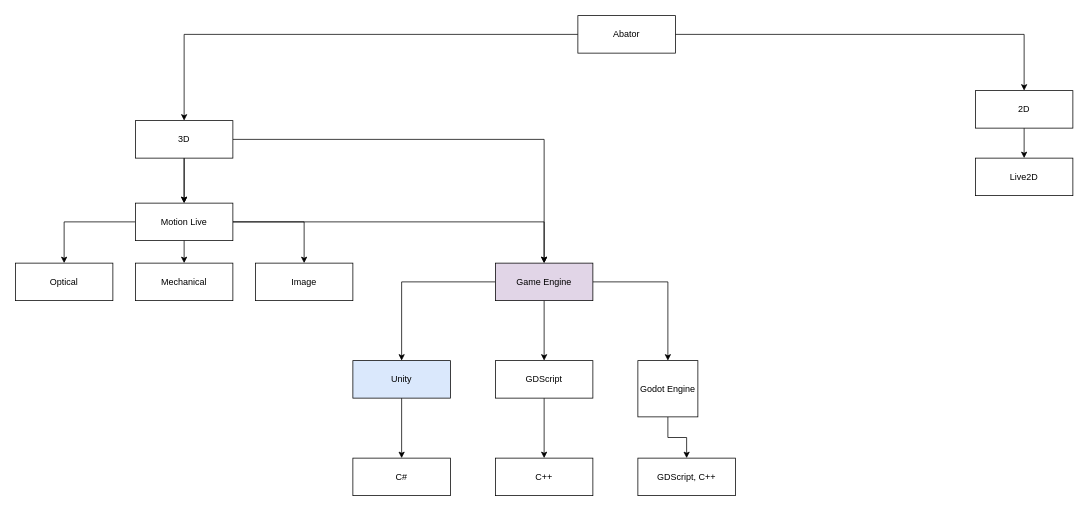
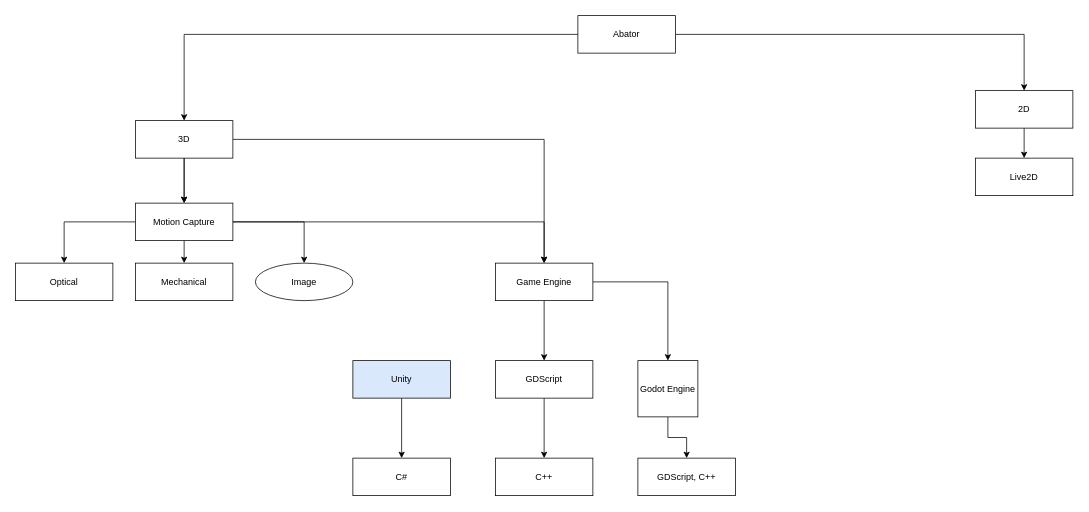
node "Motion Live": label "Motion Live" -> "Motion Capture"
node "Image": shape rectangle -> ellipse
node "Game Engine": fillcolor #e1d5e7 -> #ffffff
edge "Game Engine" -> "Unity": removed
